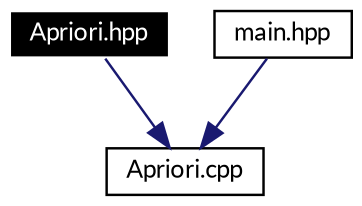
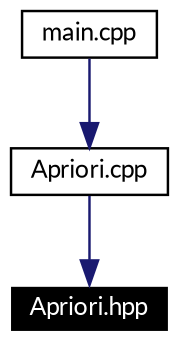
node "main.hpp": label "main.hpp" -> "main.cpp"
edge "Apriori.hpp" -> "Apriori.cpp": reversed
